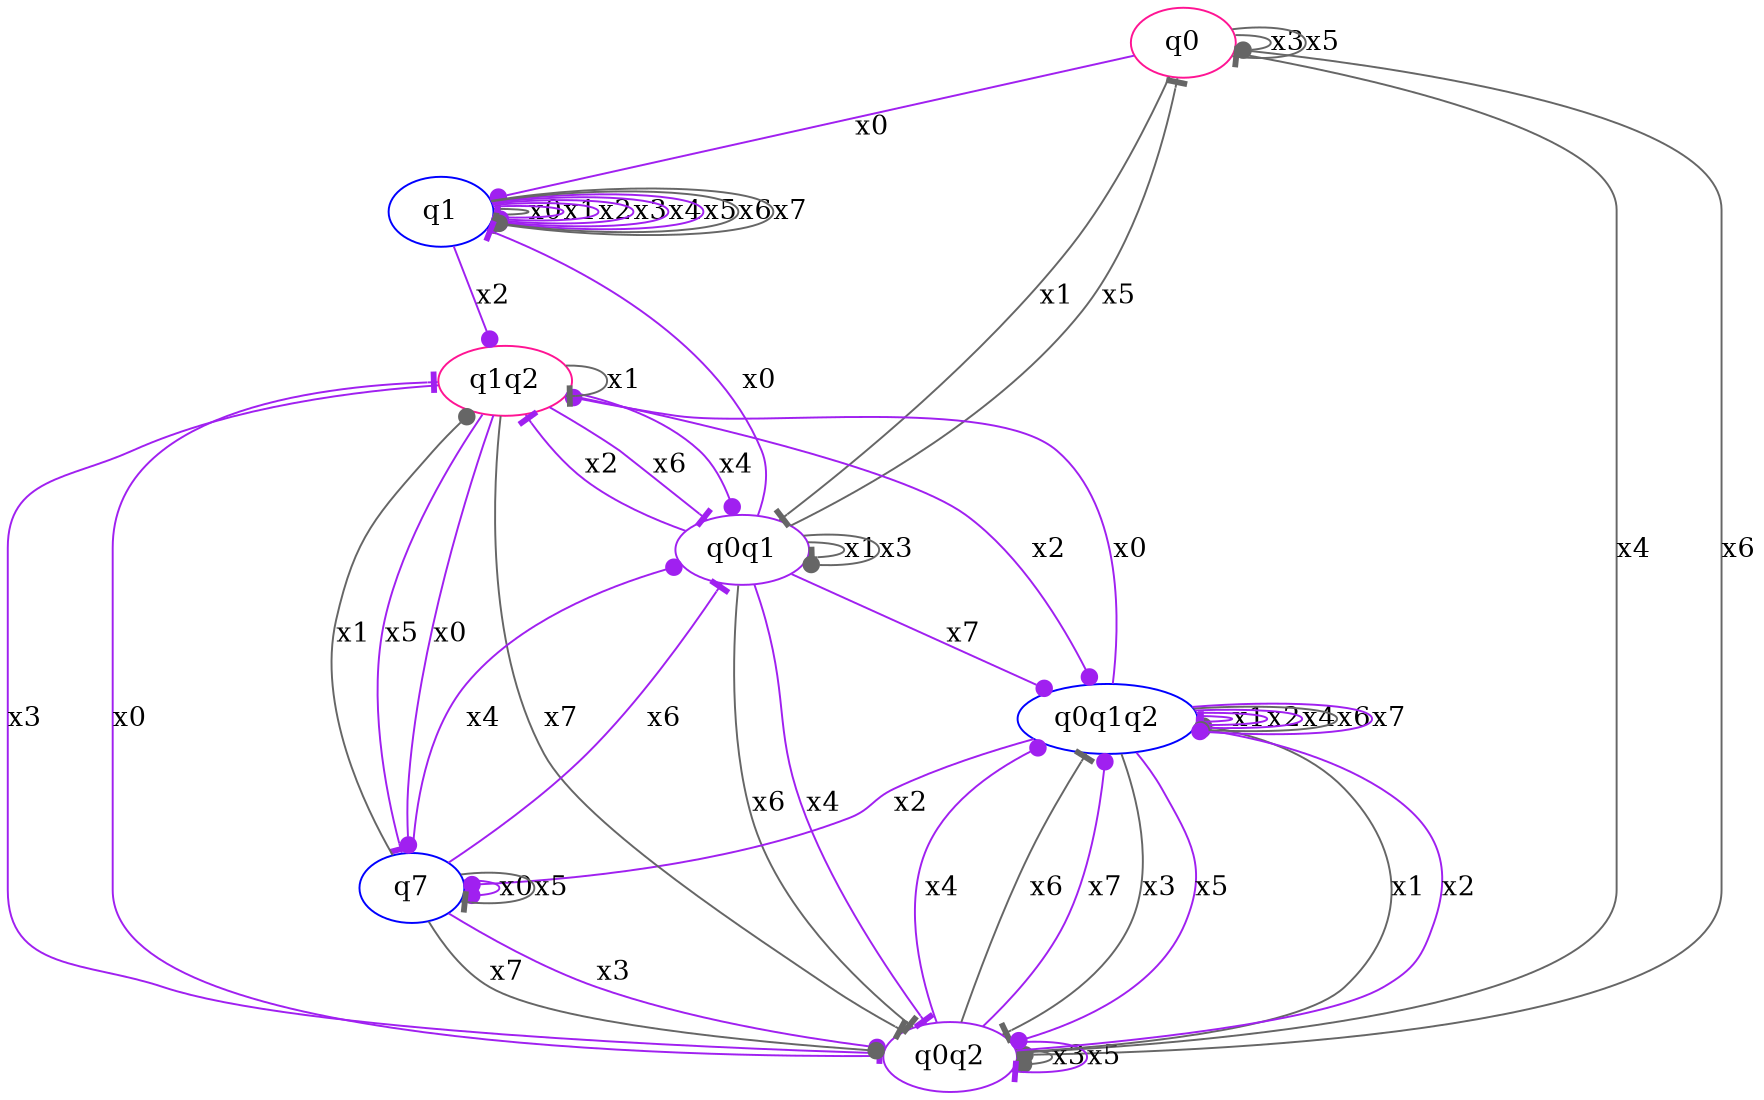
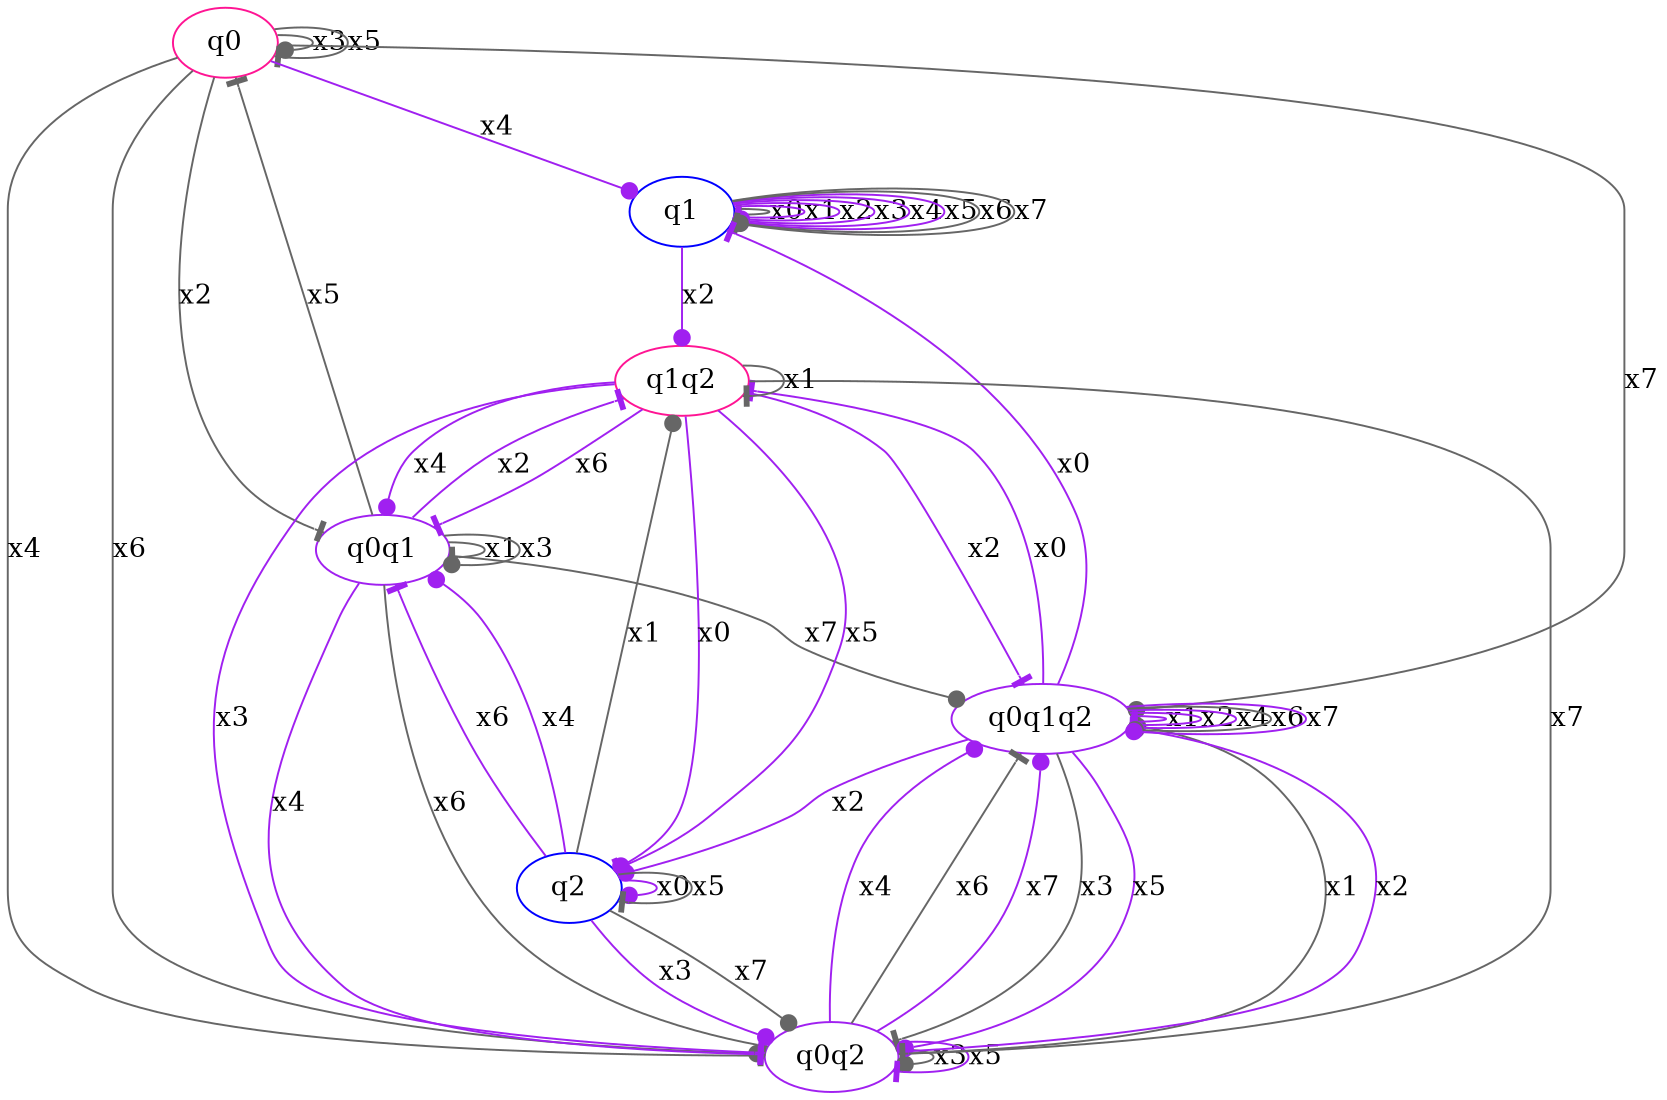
edge "q0" -> "q0q1q2": added, label "x7"
edge "q0" -> "q1": label "x0" -> "x4"
edge "q0" -> "q0q1": label "x1" -> "x2"
edge "q0q1" -> "q1": now "q0q1q2" -> "q1"
edge "q0q1q2" -> "q1q2": arrowhead dot -> tee
edge "q1q2" -> "q0q1q2": arrowhead dot -> tee
edge "q0q1" -> "q0q1q2": color purple -> gray40
node "q0q1q2": color blue -> purple
node "q7": label "q7" -> "q2"
edge "q0q2" -> "q1q2": removed, label "x0"
